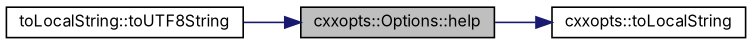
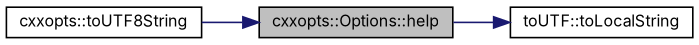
node "toLocalString::toUTF8String": label "toLocalString::toUTF8String" -> "cxxopts::toUTF8String"
node "cxxopts::toLocalString": label "cxxopts::toLocalString" -> "toUTF::toLocalString"
